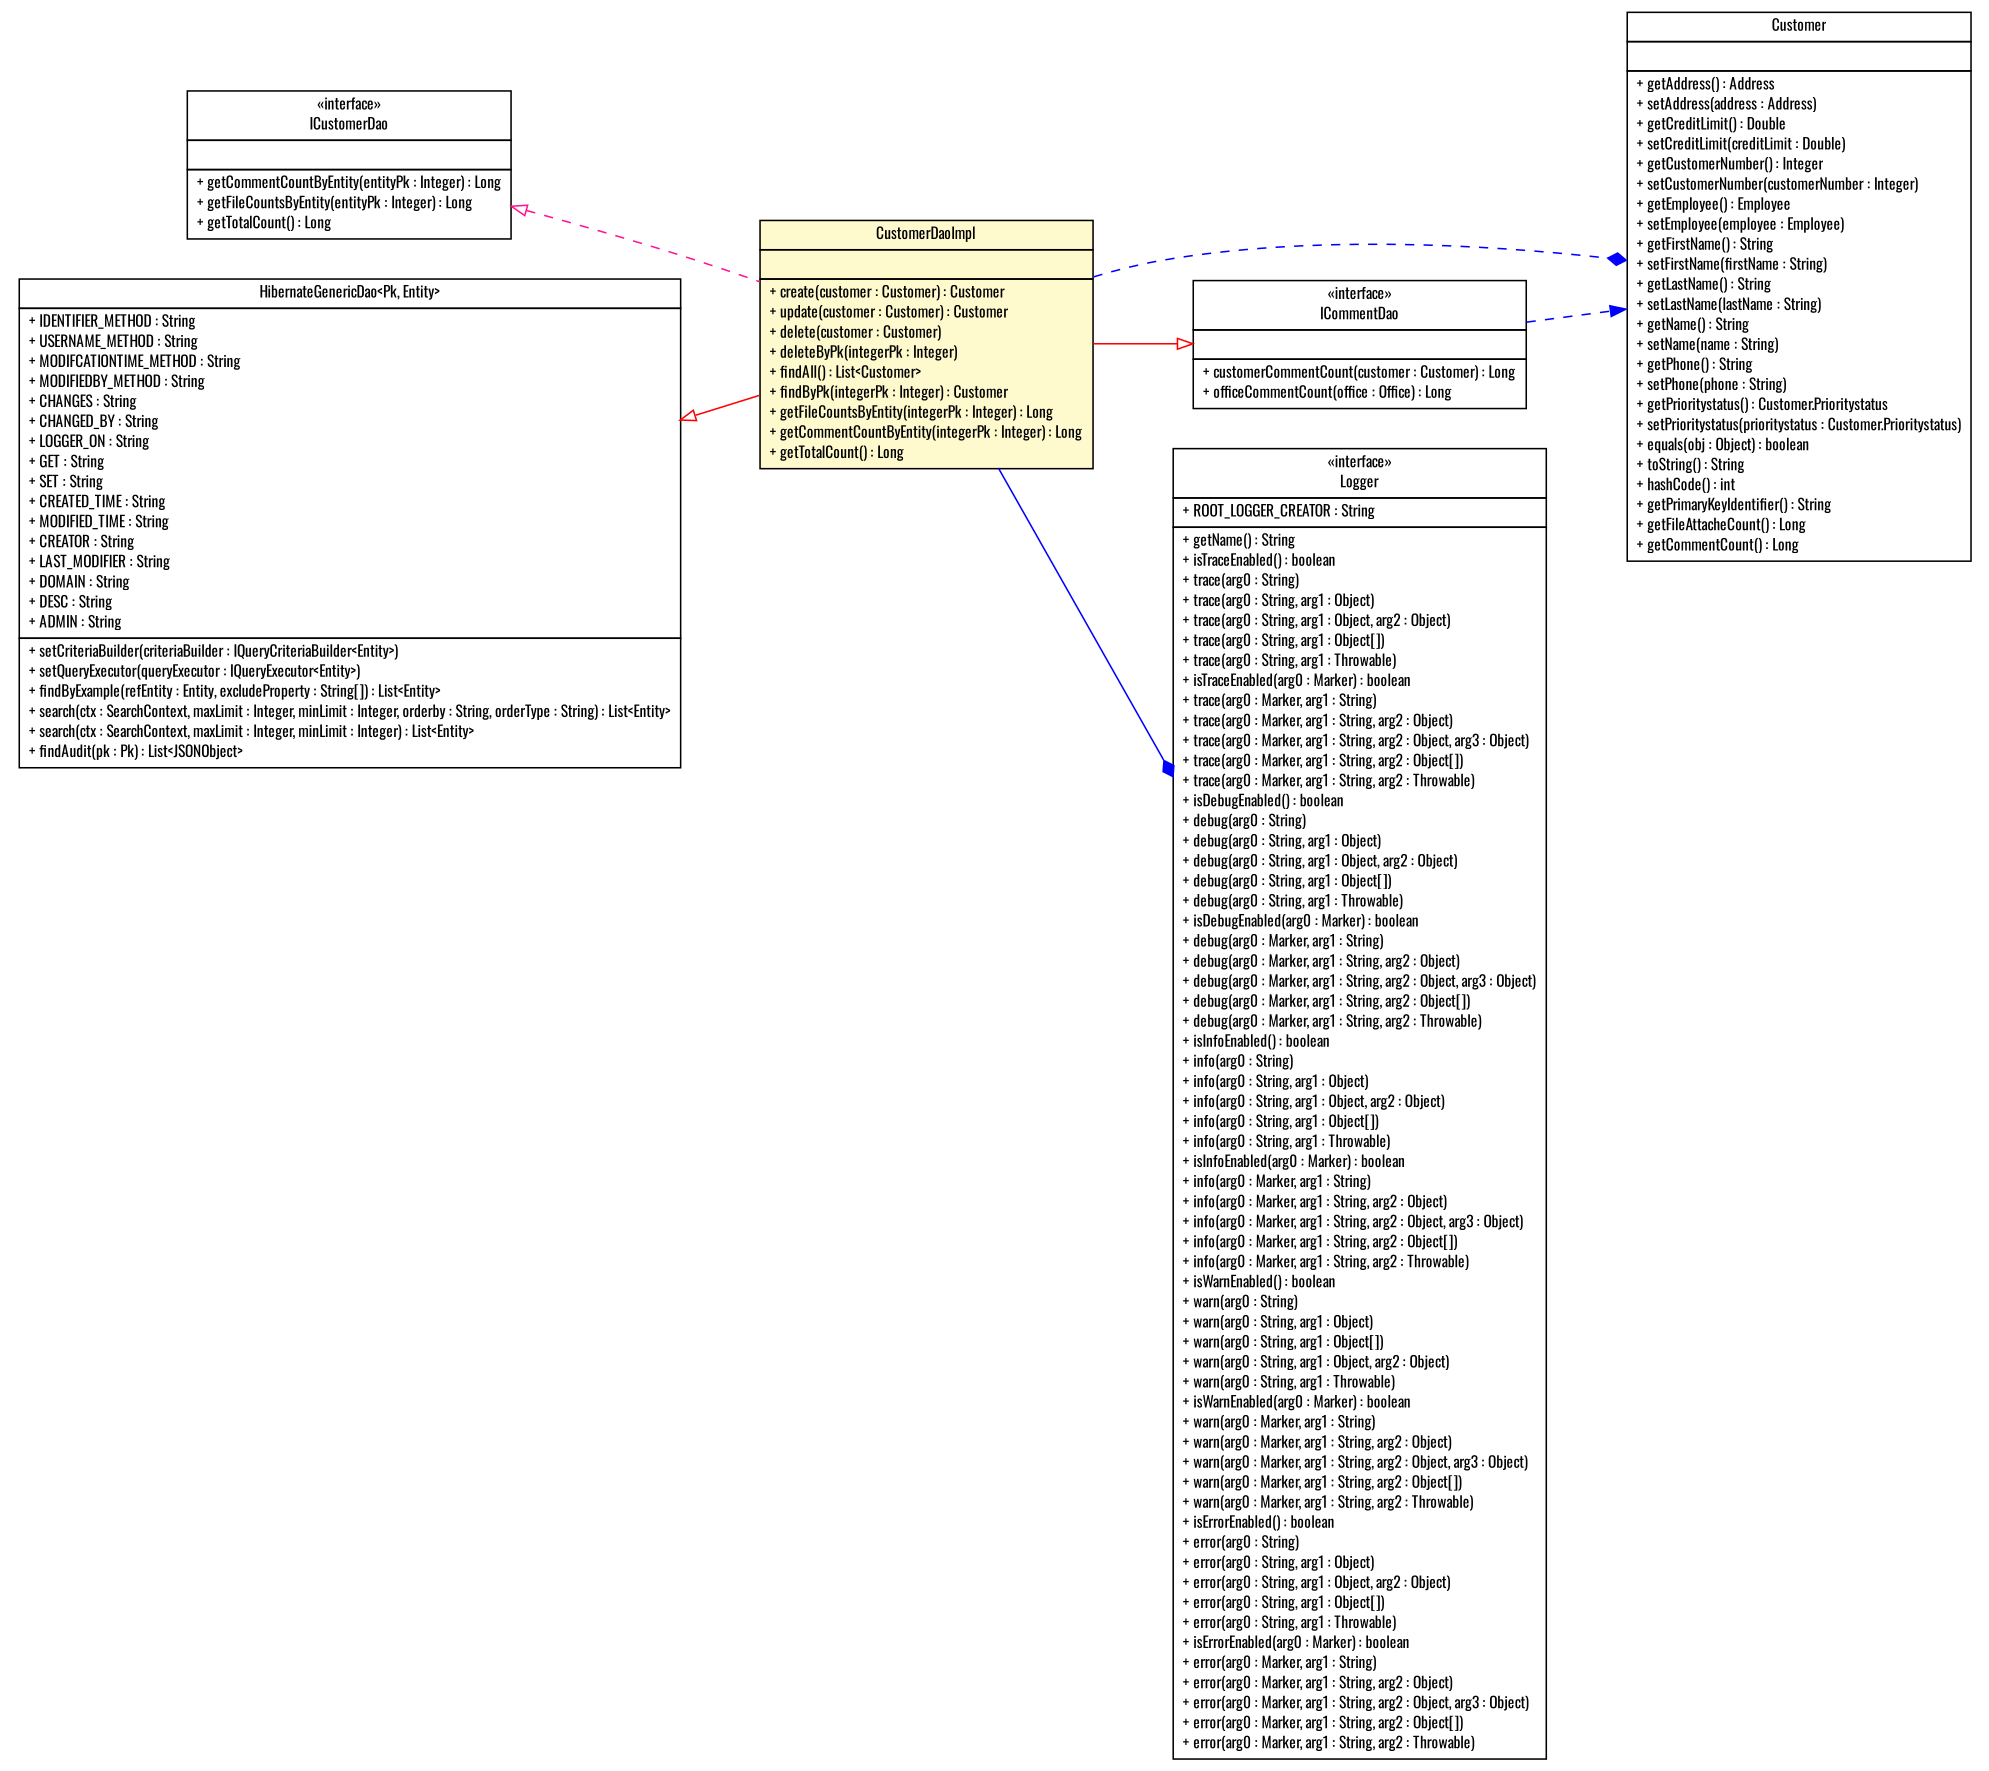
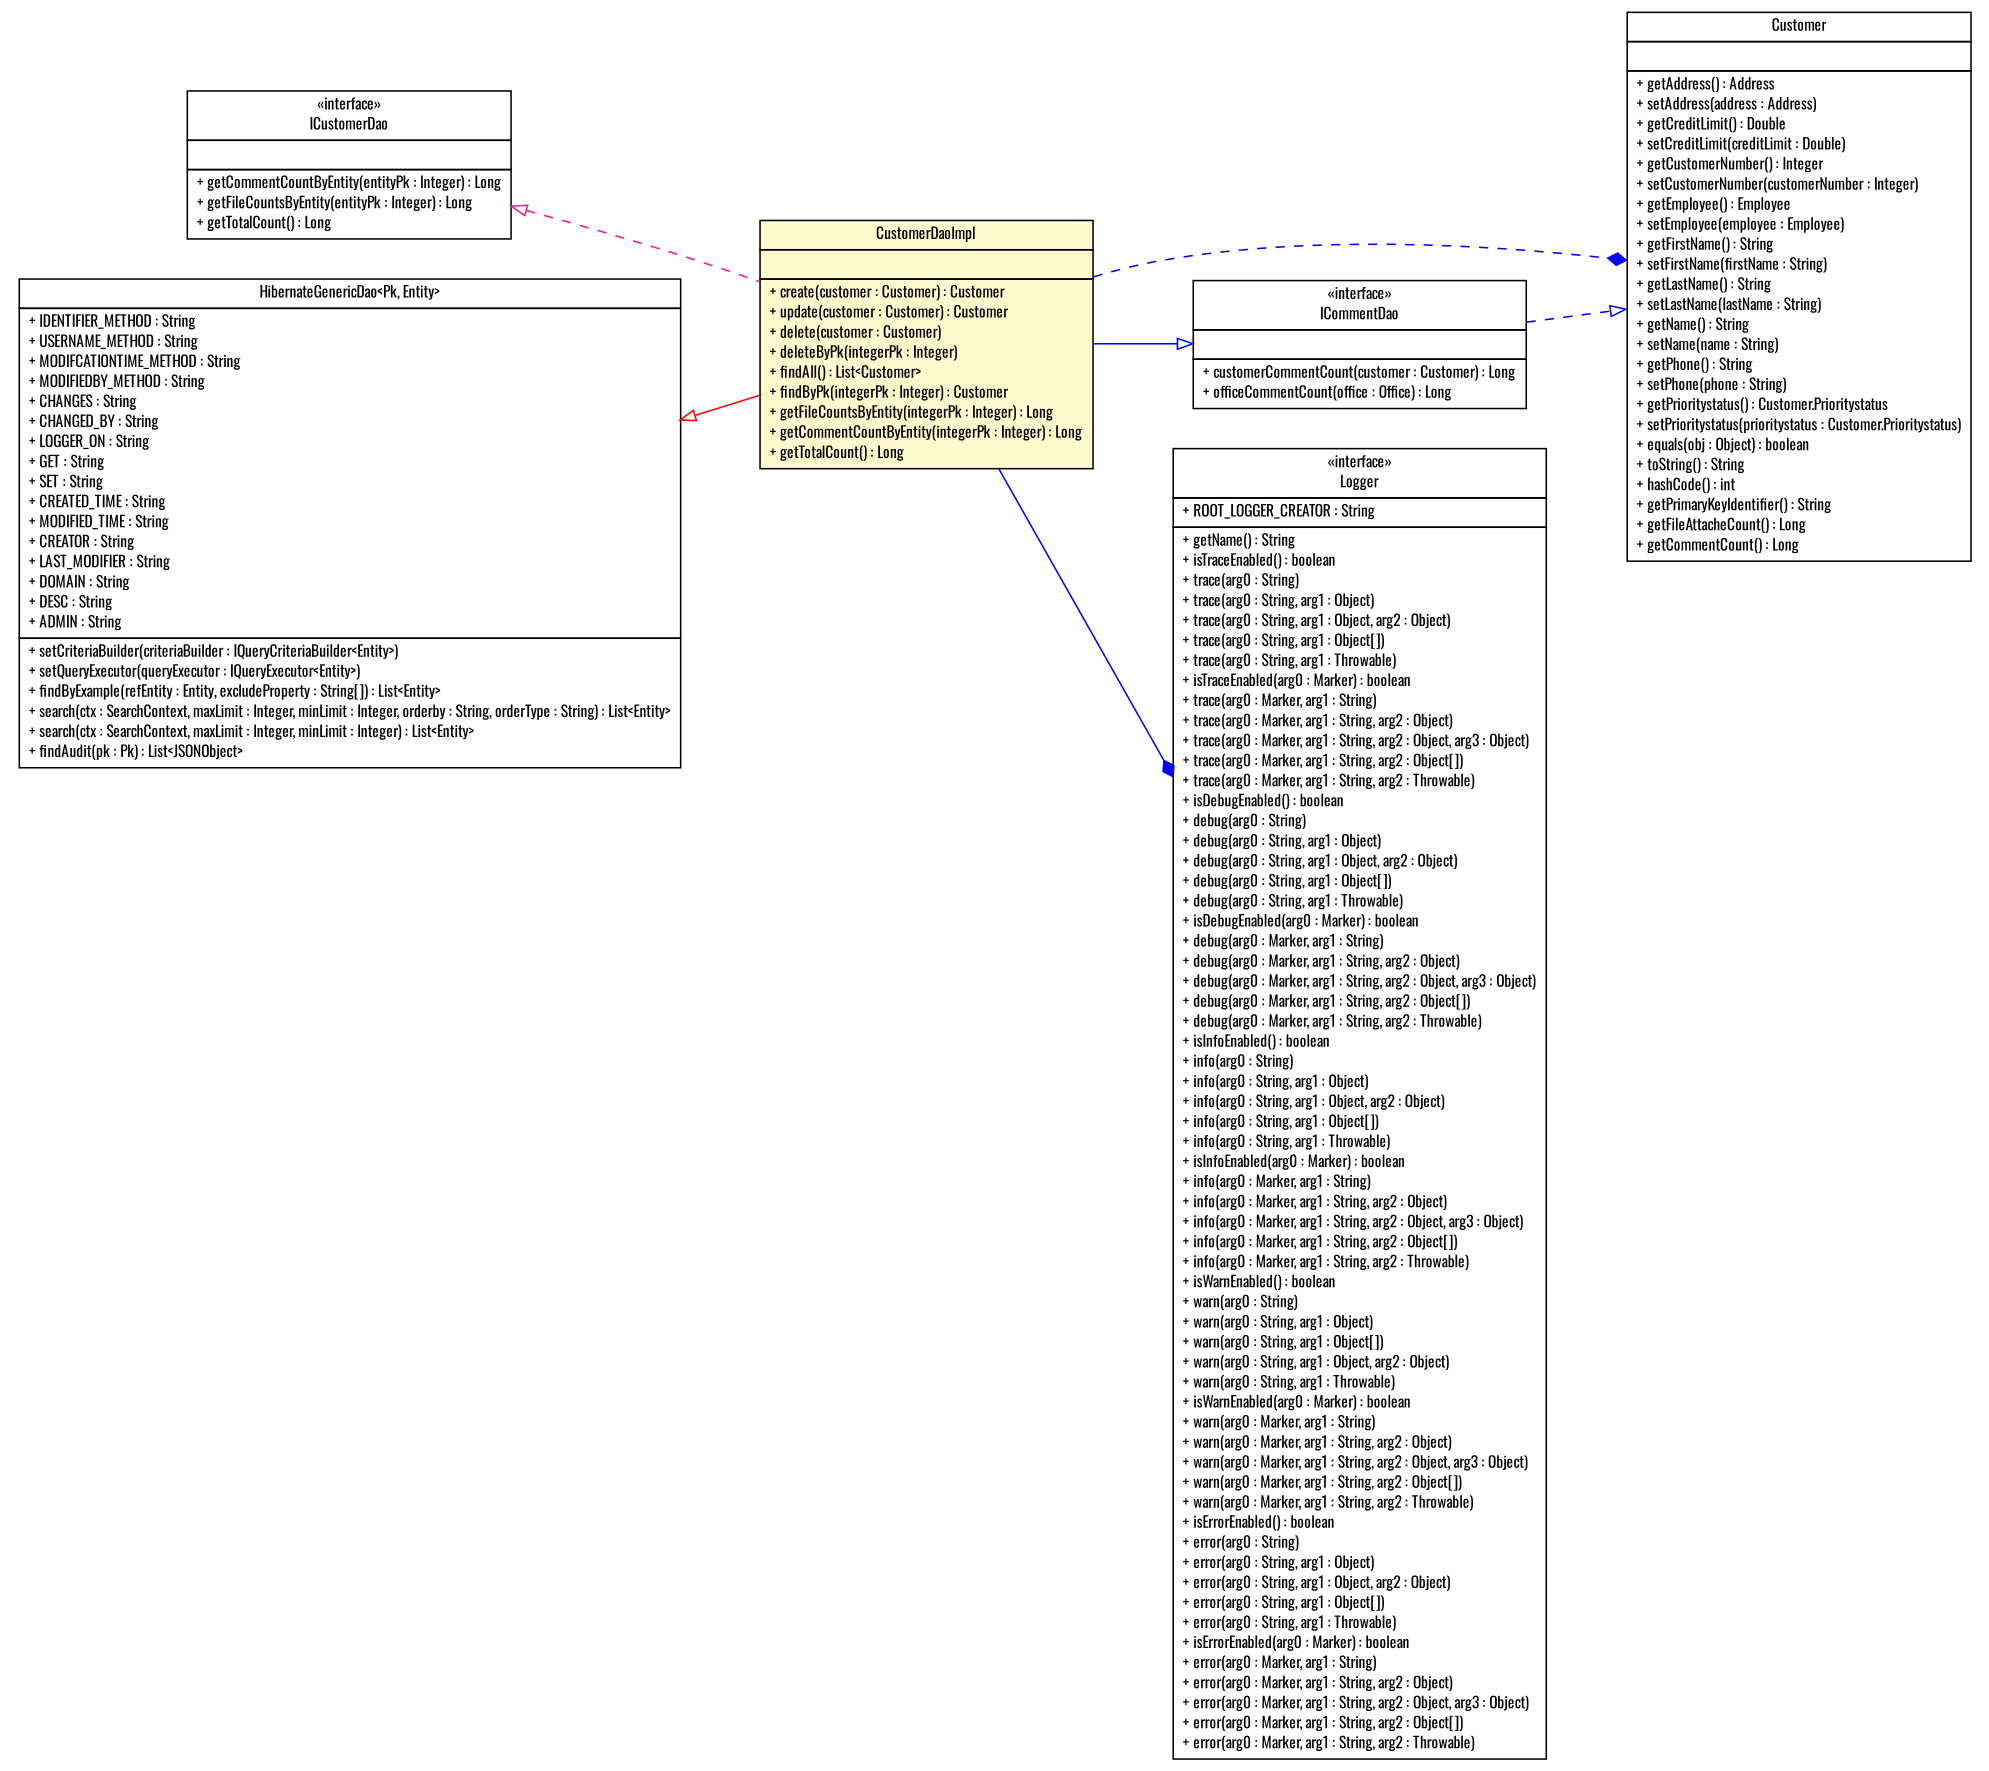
edge "ICommentDao" -> "Customer": arrowhead normal -> onormal
edge "CustomerDaoImpl" -> "ICommentDao": color red -> blue
